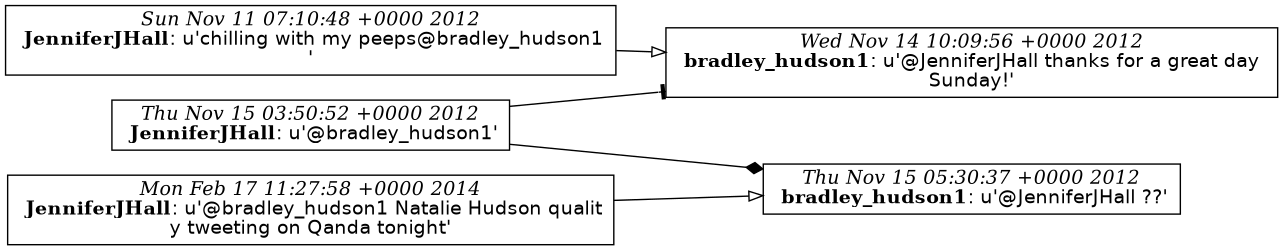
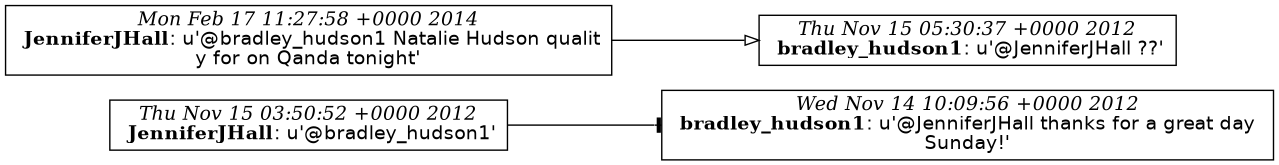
node "Sun Nov 11 07:10:48 +0000 2012": removed
edge "Thu Nov 15 03:50:52 +0000 2012" -> "Thu Nov 15 05:30:37 +0000 2012": removed
node "Mon Feb 17 11:27:58 +0000 2014": text "y tweeting on Qanda tonight'" -> "y for on Qanda tonight'"
